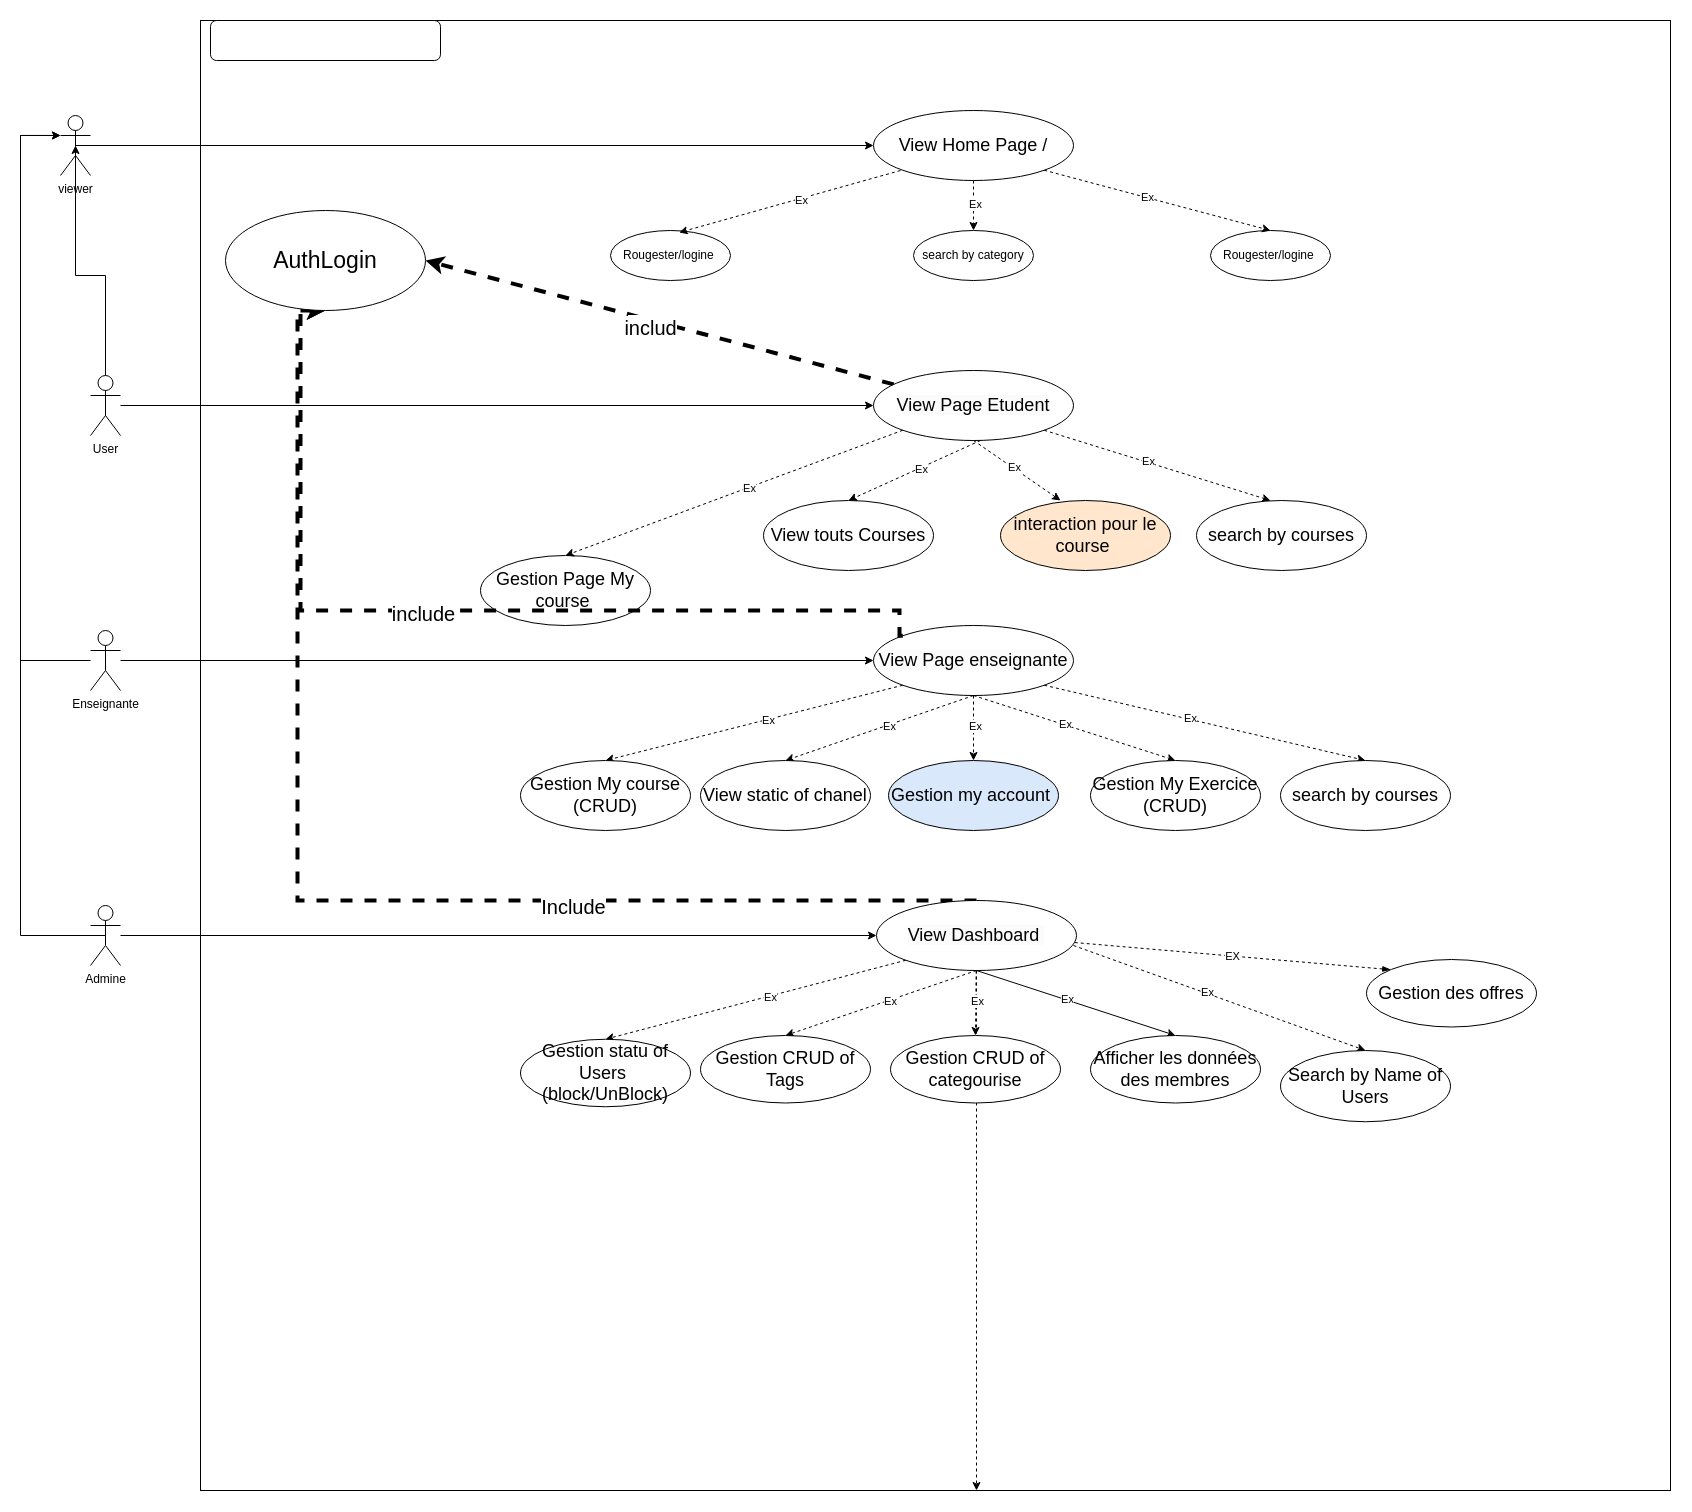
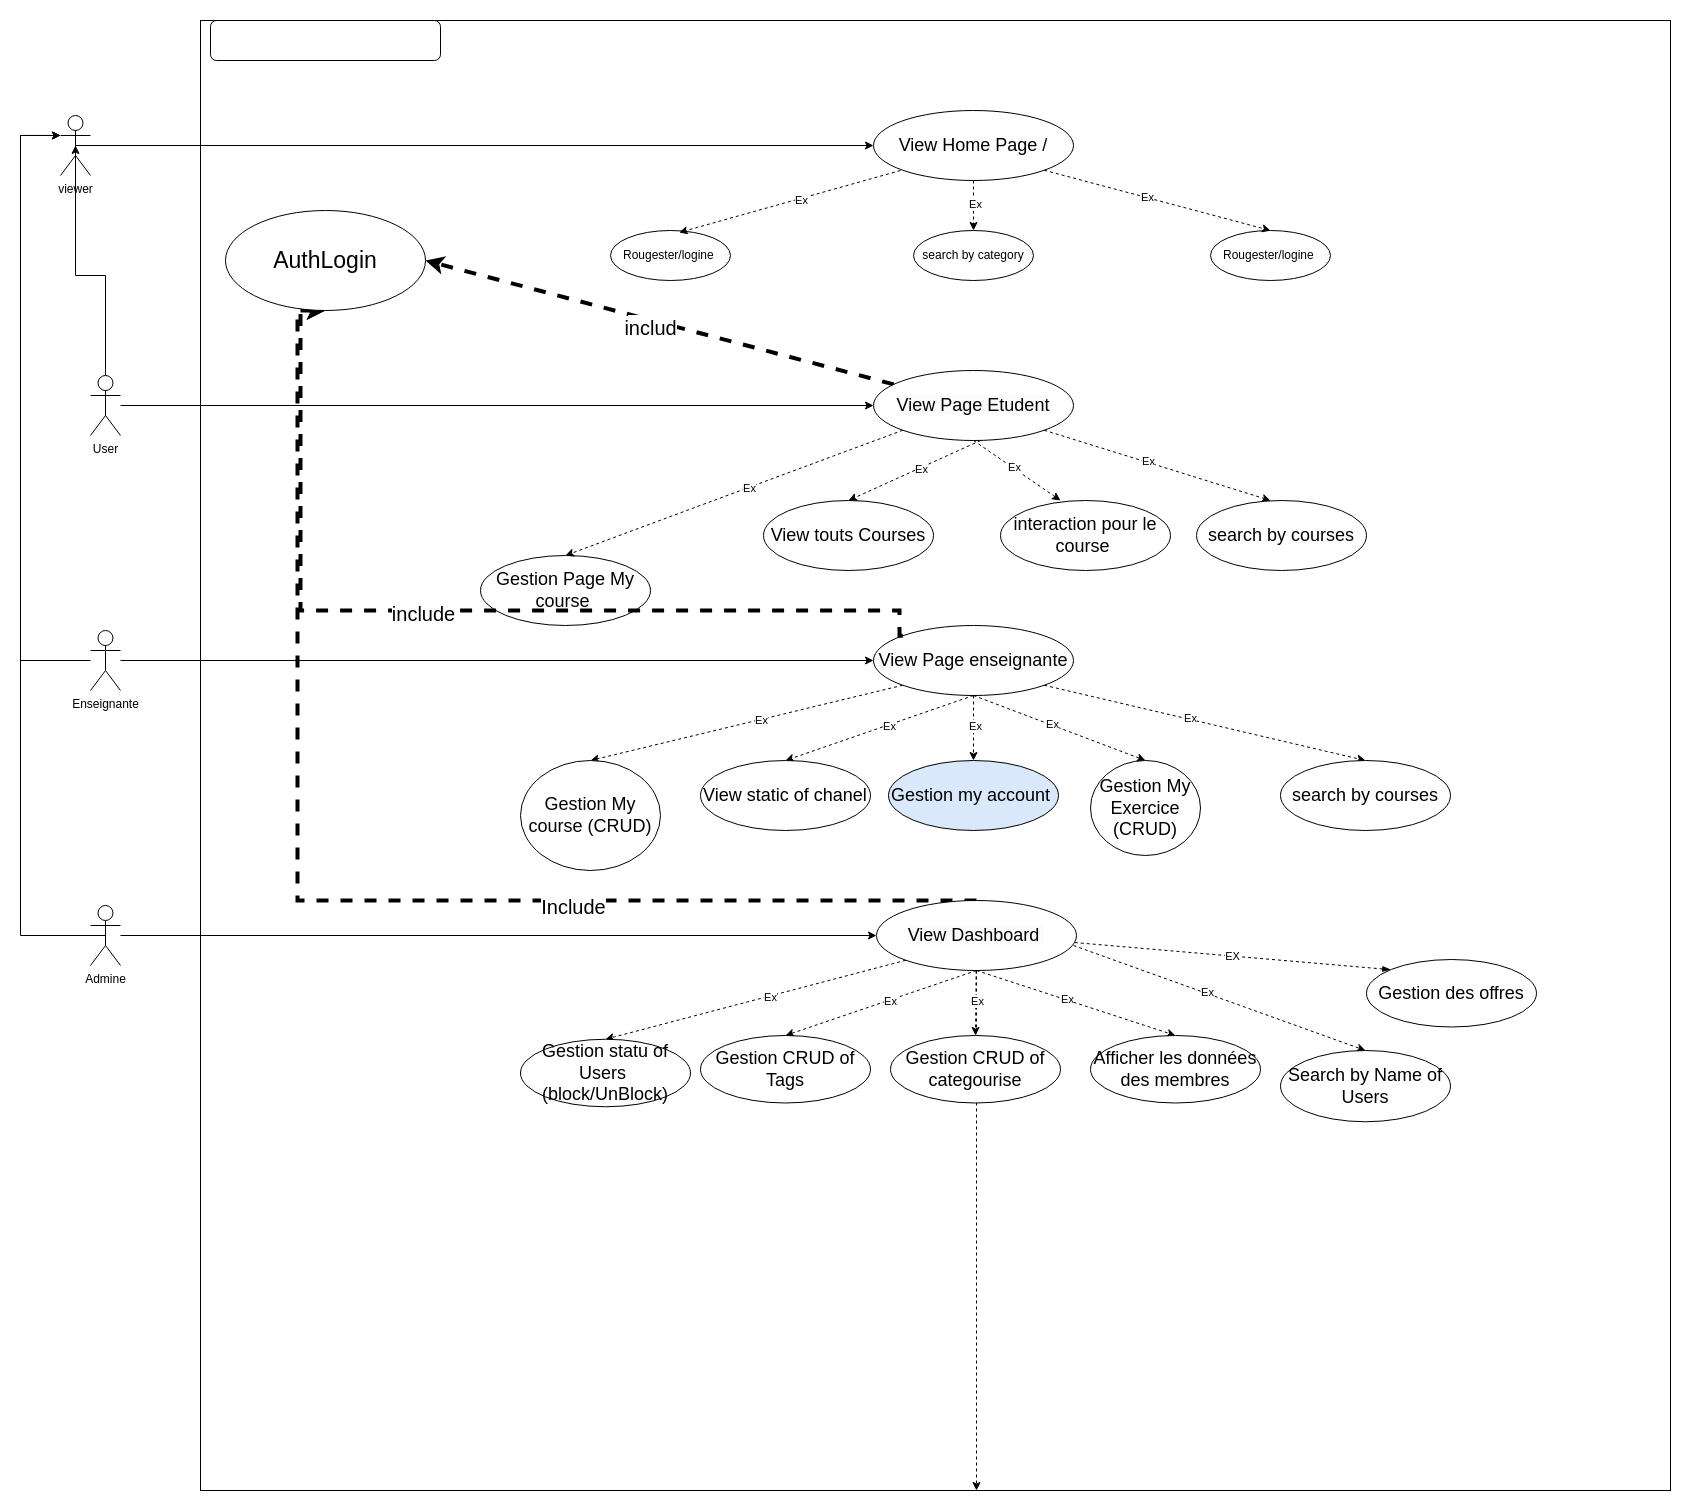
node "interaction pour le course": fillcolor #ffe6cc -> #ffffff
node "Gestion My course (CRUD)": size 170x70 -> 140x110
node "Gestion My Exercice (CRUD)": size 170x70 -> 110x95
edge "View Dashboard" -> "Afficher les données des membres": style solid -> dashed
